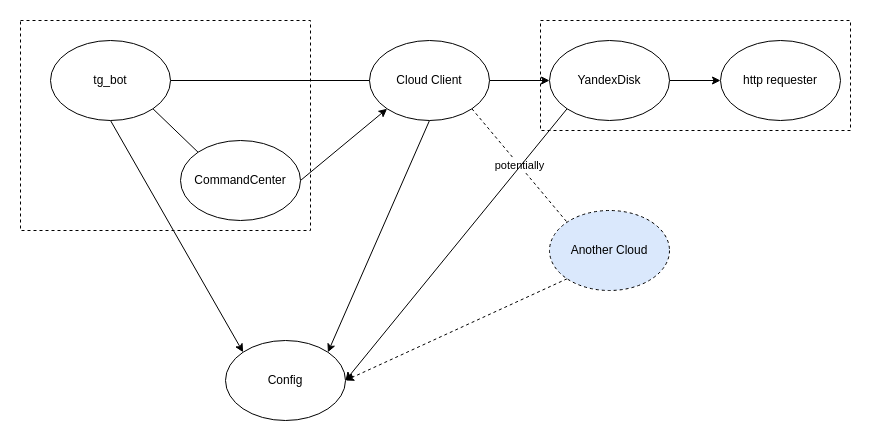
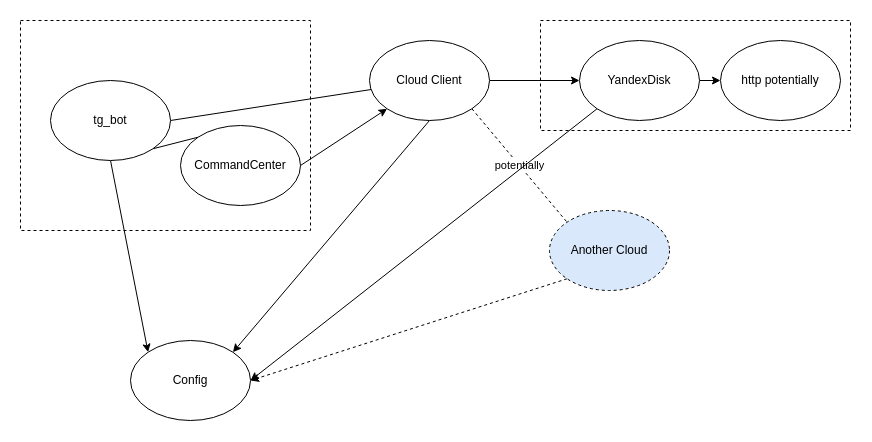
node "tg_bot": moved (111, 81) -> (111, 121)
node "YandexDisk": moved (610, 81) -> (640, 81)
node "http requester": label "http requester" -> "http potentially"
node "CommandCenter": moved (241, 181) -> (241, 166)
node "Config": moved (286, 381) -> (191, 381)
